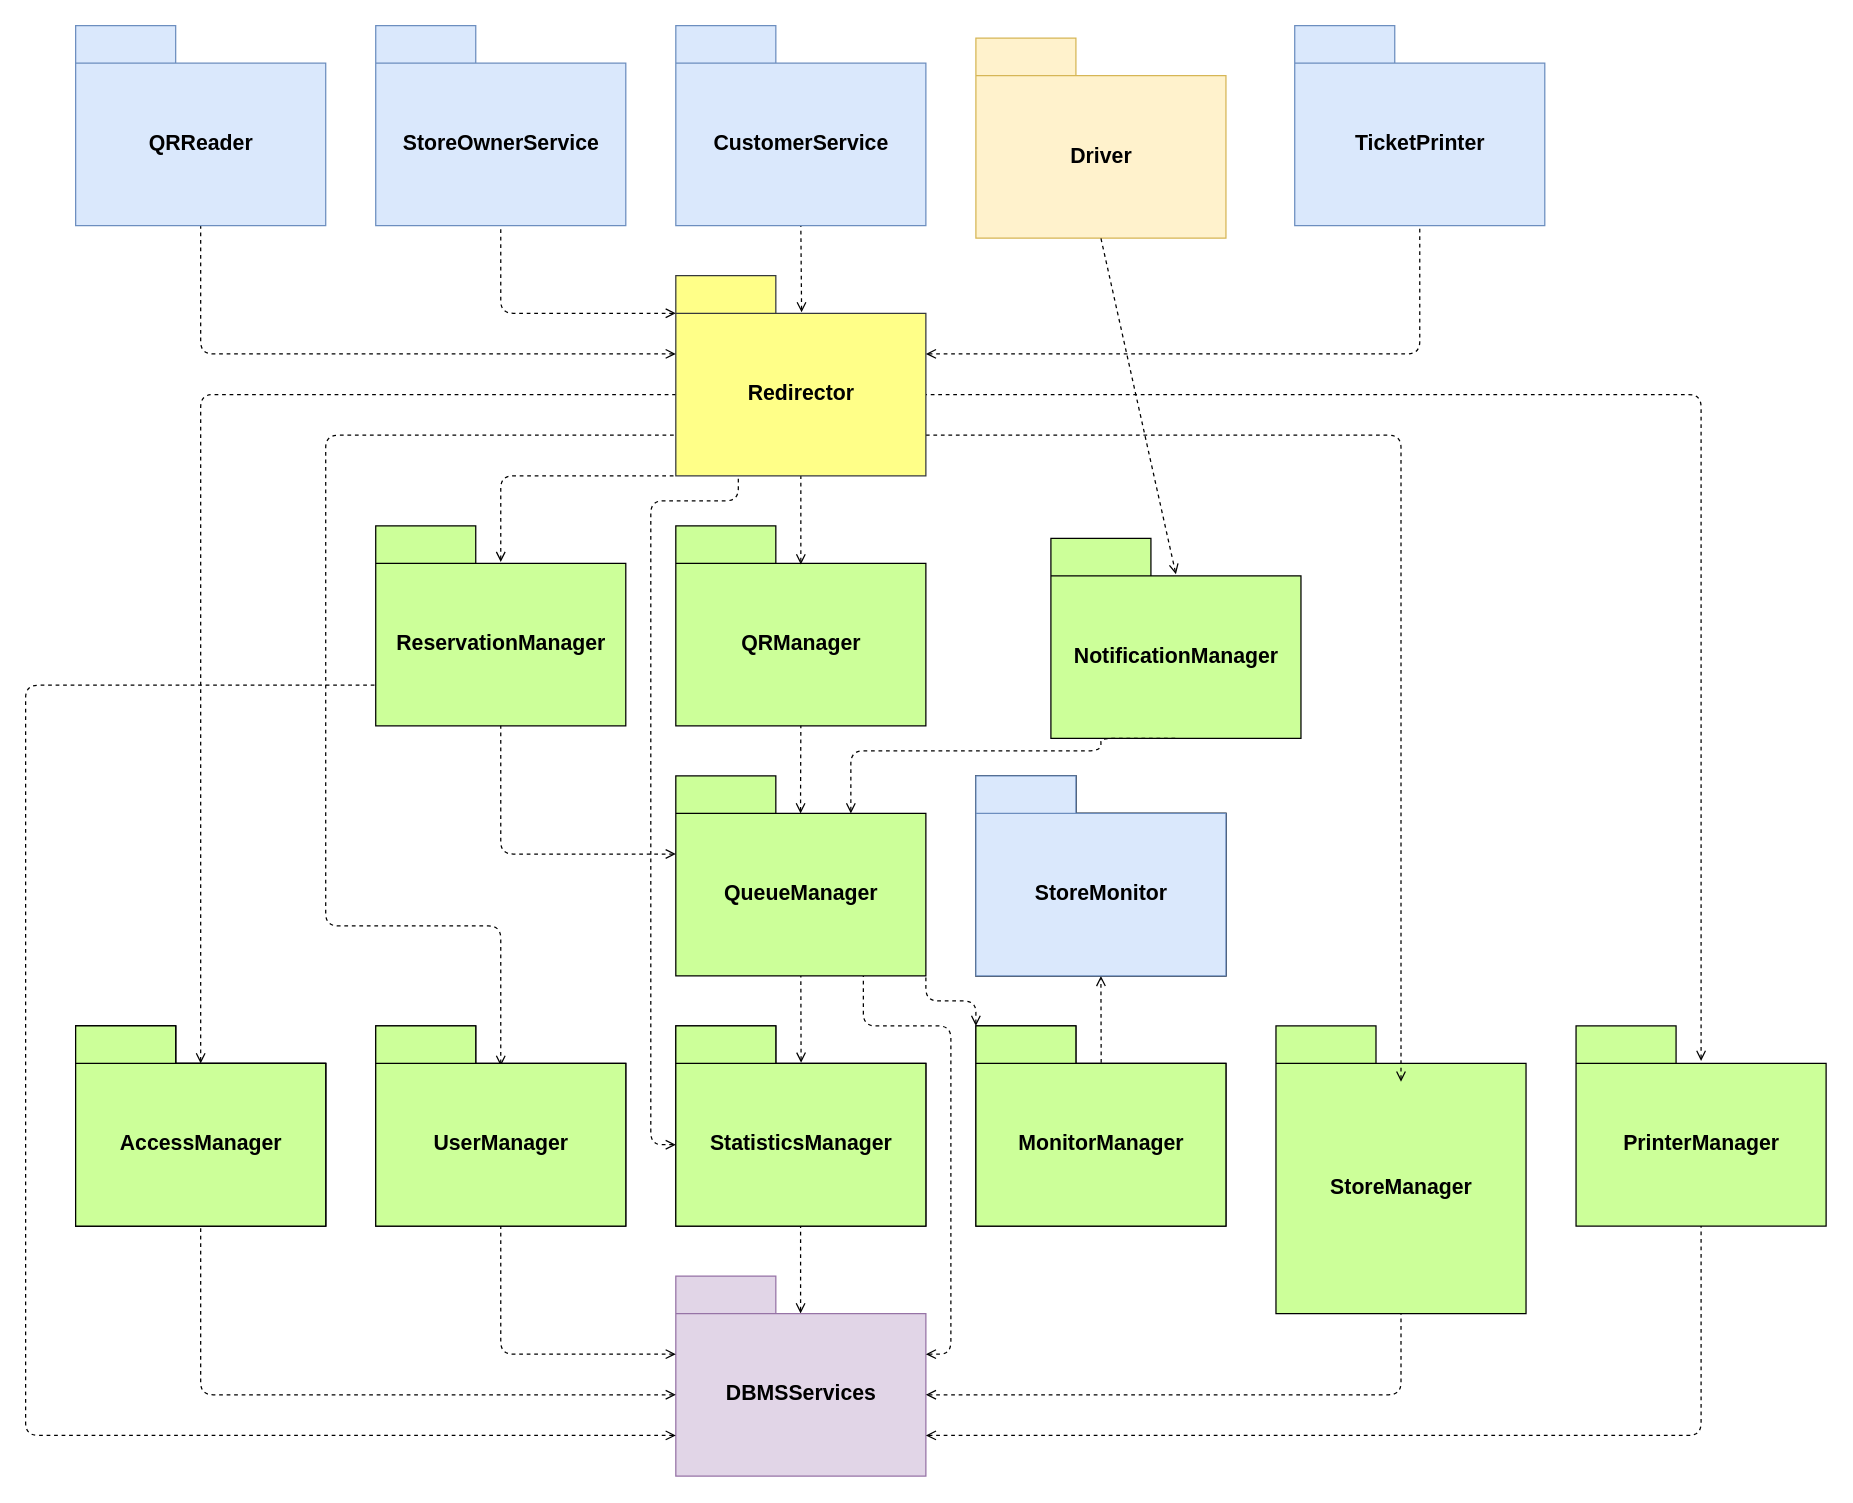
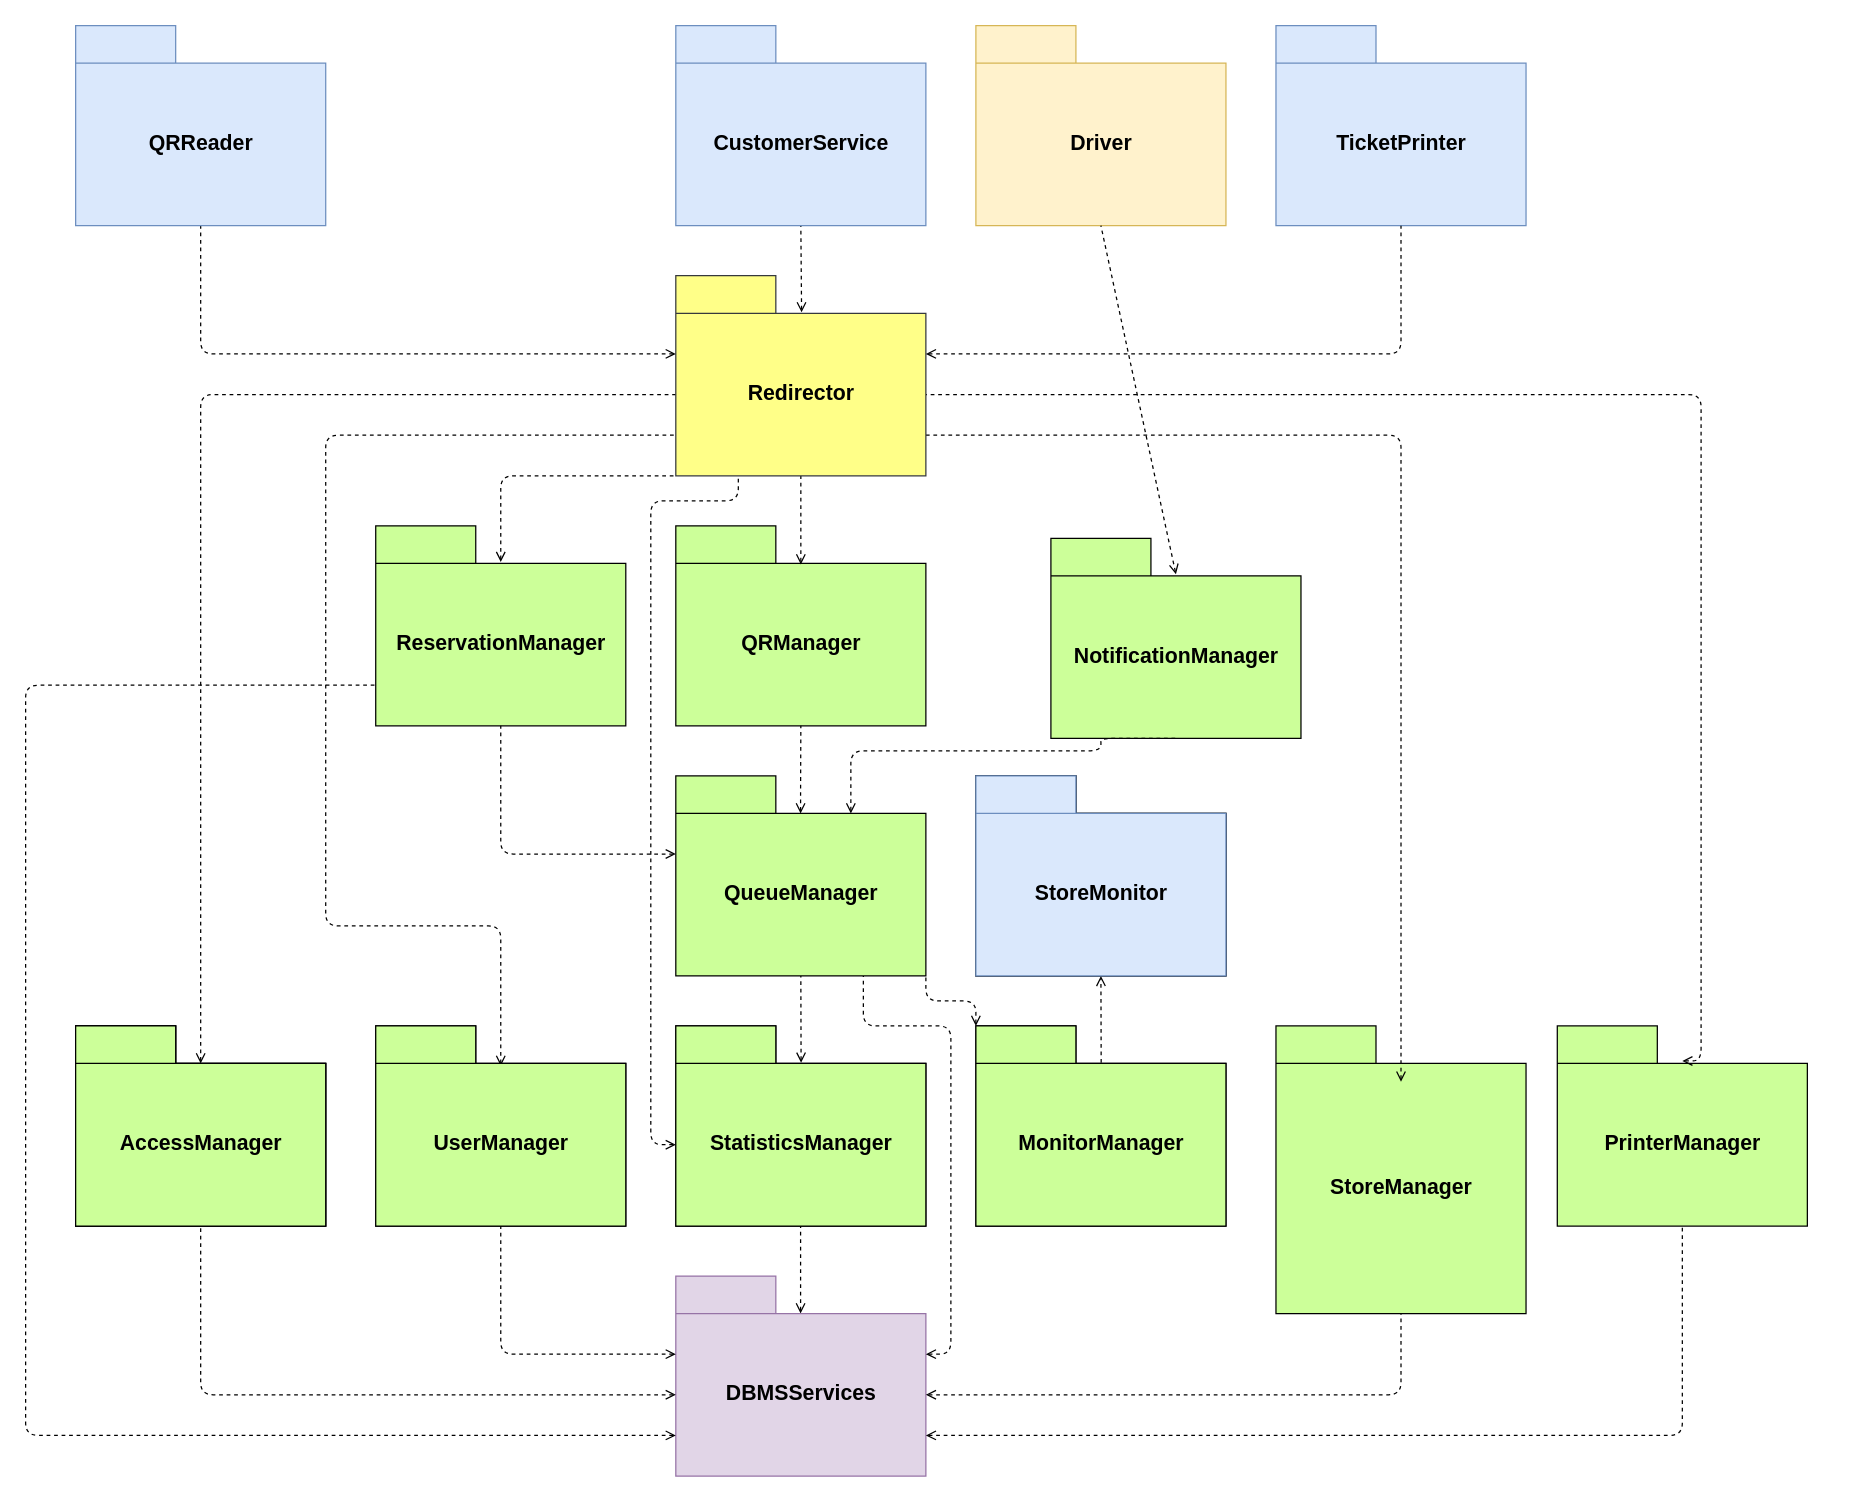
node "StoreOwnerService": removed
node "TicketPrinter": moved (1419, 126) -> (1401, 126)
node "Driver": moved (1101, 138) -> (1101, 126)
edge "StoreOwnerService" -> "Redirector": removed
node "PrinterManager": moved (1701, 1126) -> (1682, 1126)
